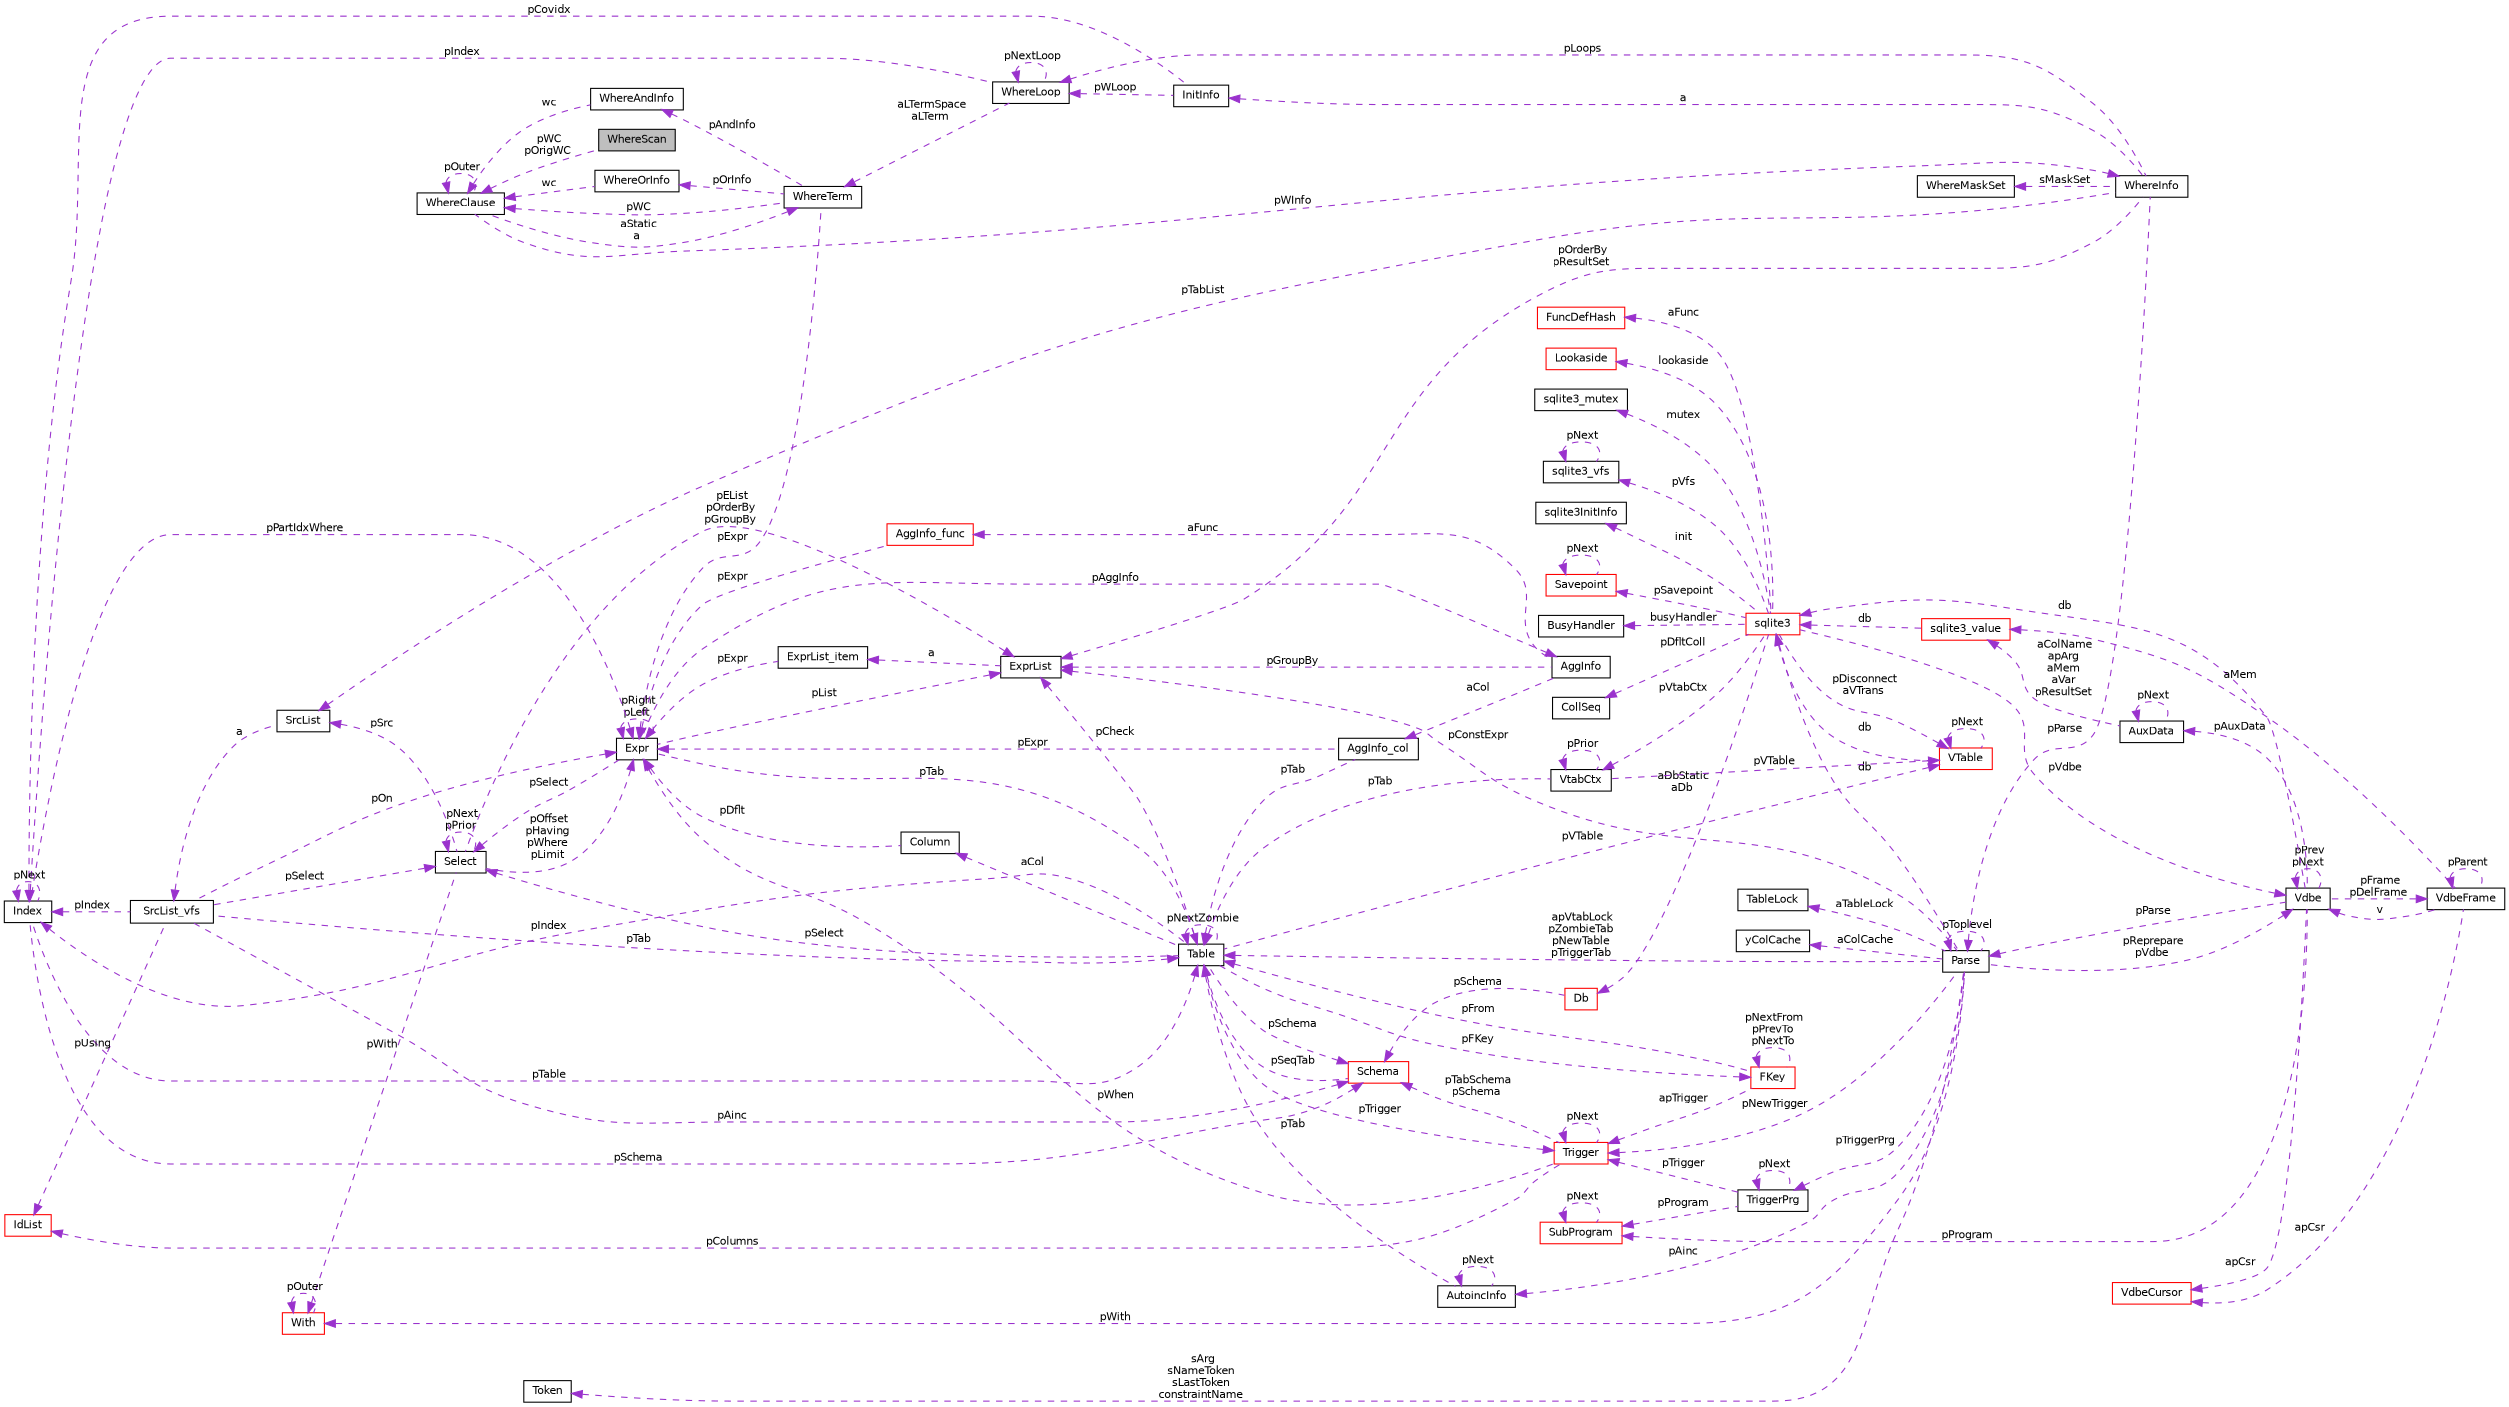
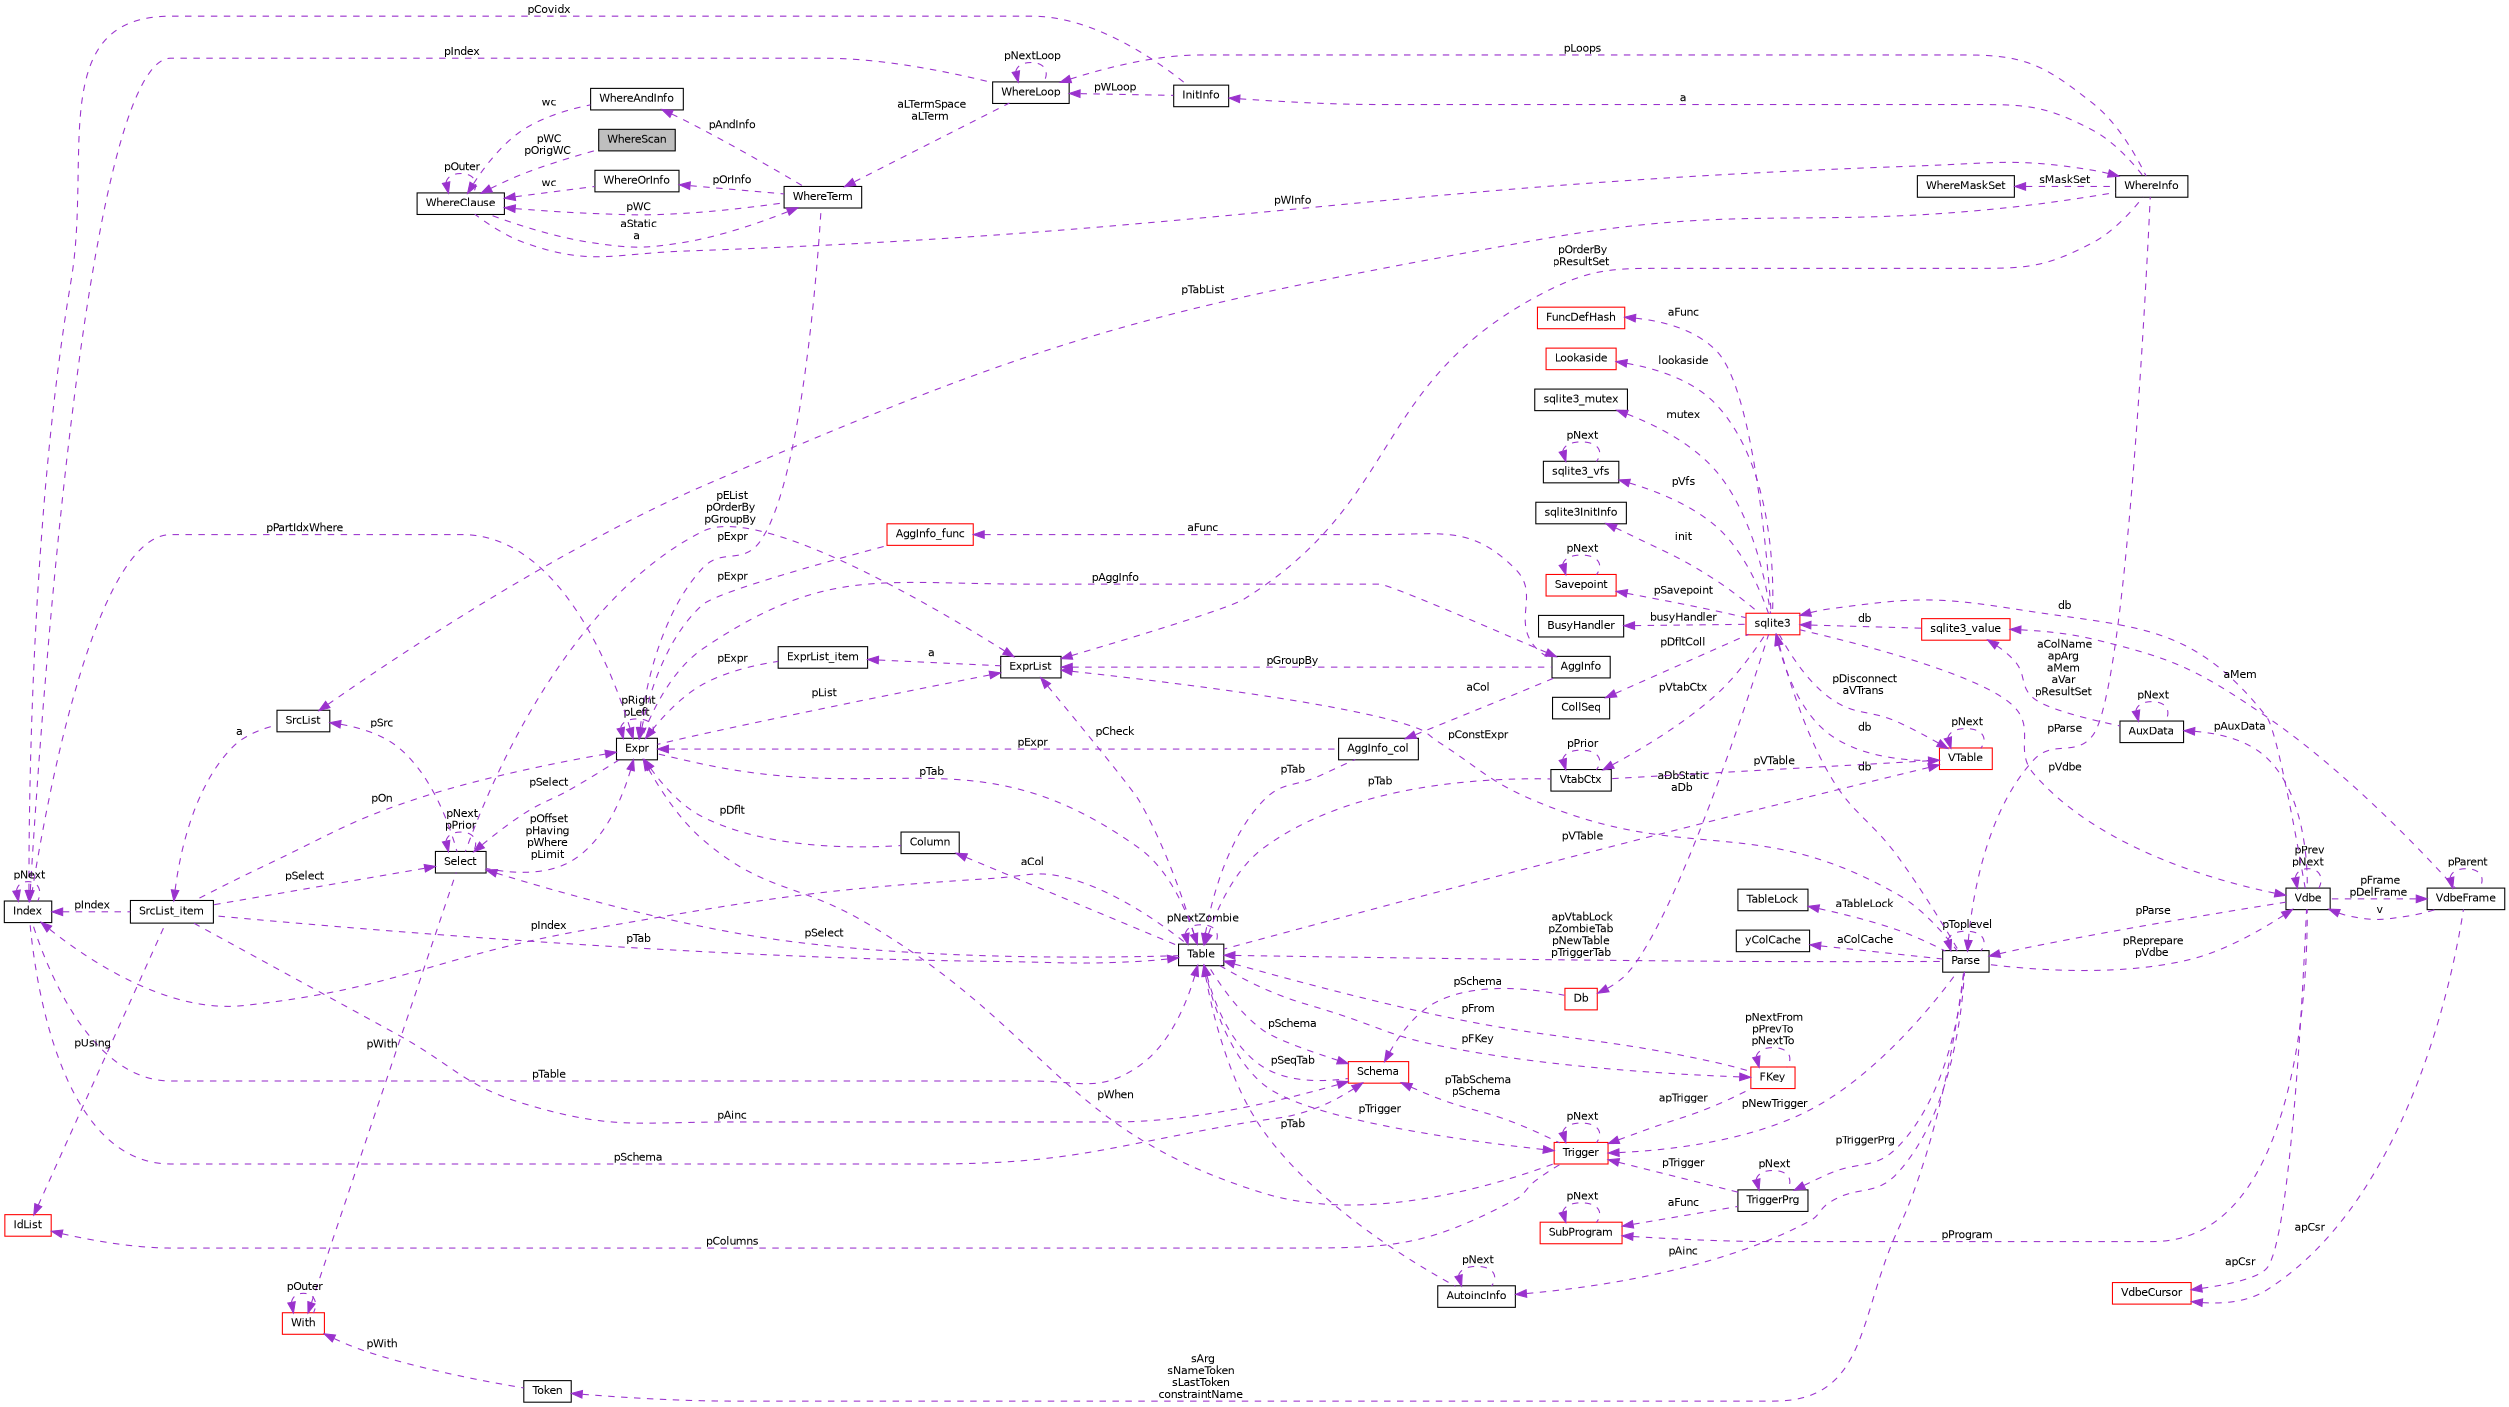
node "SrcList_vfs": label "SrcList_vfs" -> "SrcList_item"
edge "TriggerPrg" -> "SubProgram": label " pProgram" -> " aFunc"
edge "Parse" -> "With": now "Token" -> "With"
